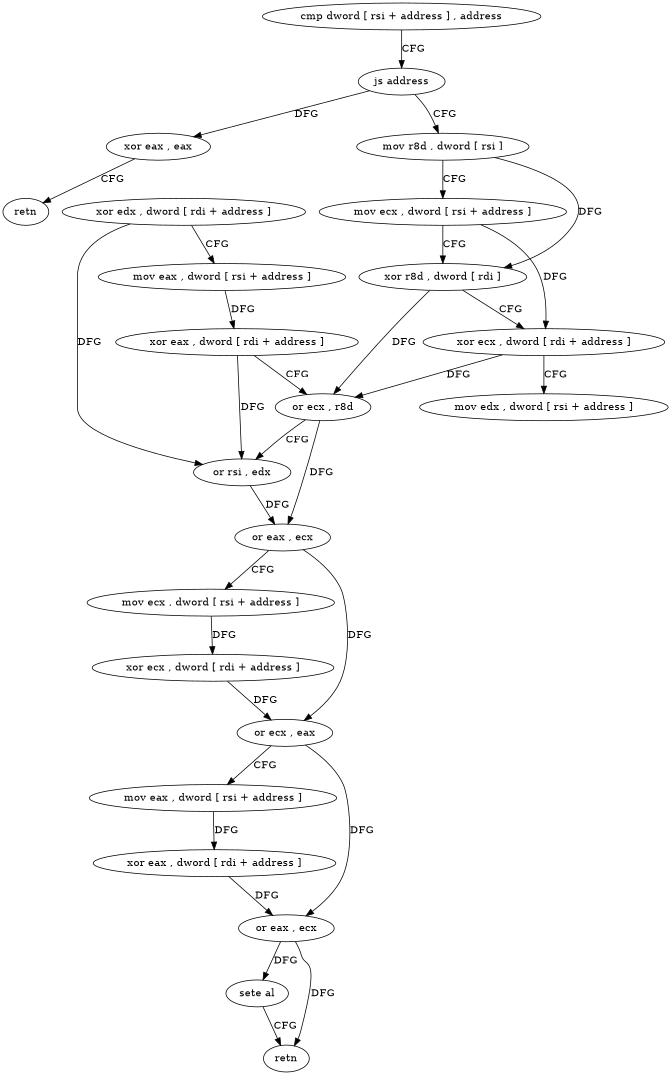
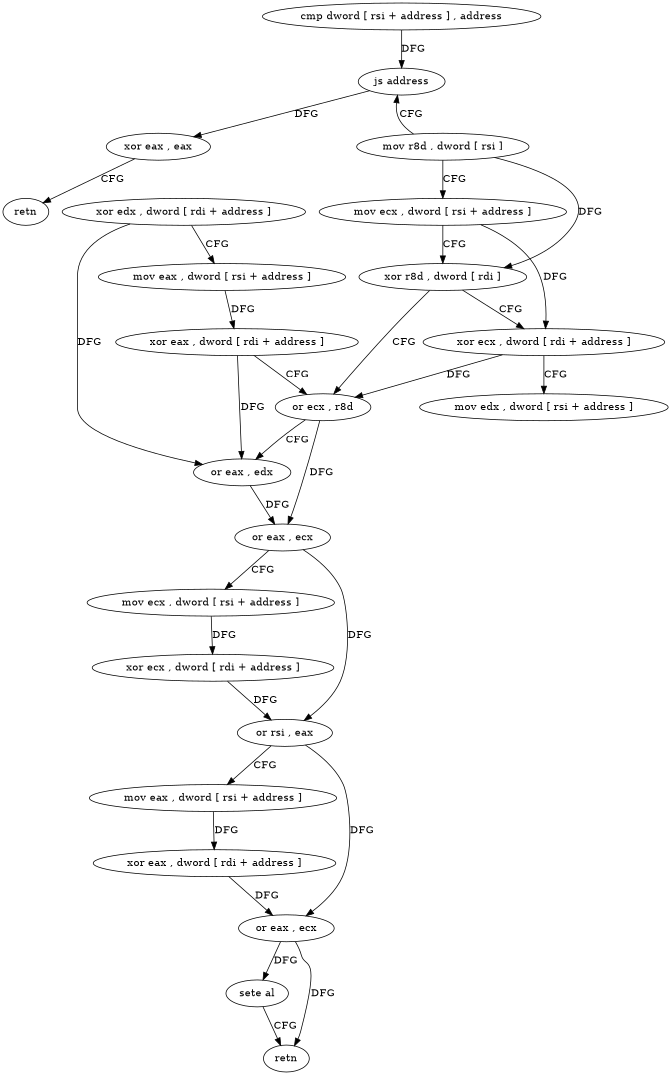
edge "cmp dword [ rsi + address ] , address" -> "js address": label "CFG" -> "DFG"
edge "js address" -> "mov r8d , dword [ rsi ]": reversed
edge "xor r8d , dword [ rdi ]" -> "or ecx , r8d": label "DFG" -> "CFG"
node "or rsi , edx": label "or rsi , edx" -> "or eax , edx"
node "or ecx , eax": label "or ecx , eax" -> "or rsi , eax"
